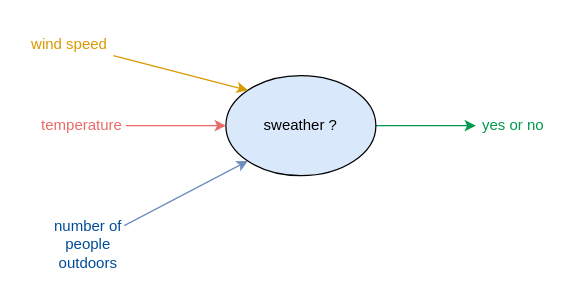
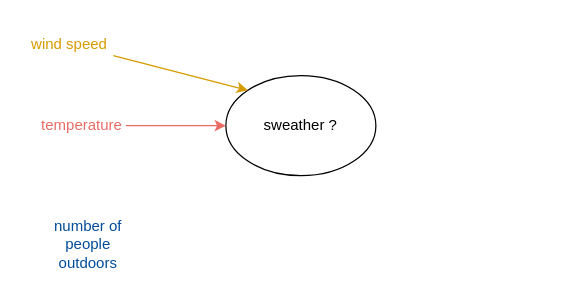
node "sweather ?": fillcolor #dae8fc -> #ffffff
edge "sweather ?" -> "yes or no": removed
node "yes or no": removed
edge "number of people outdoors" -> "sweather ?": removed
